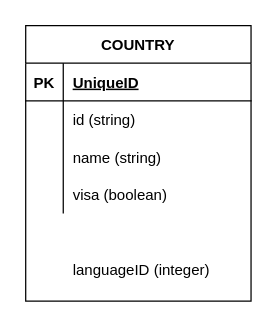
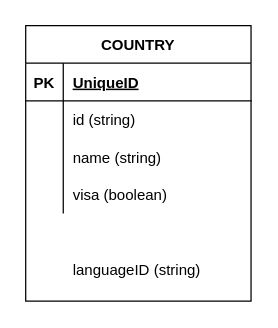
node "languageID (integer)": label "languageID (integer)" -> "languageID (string)"
